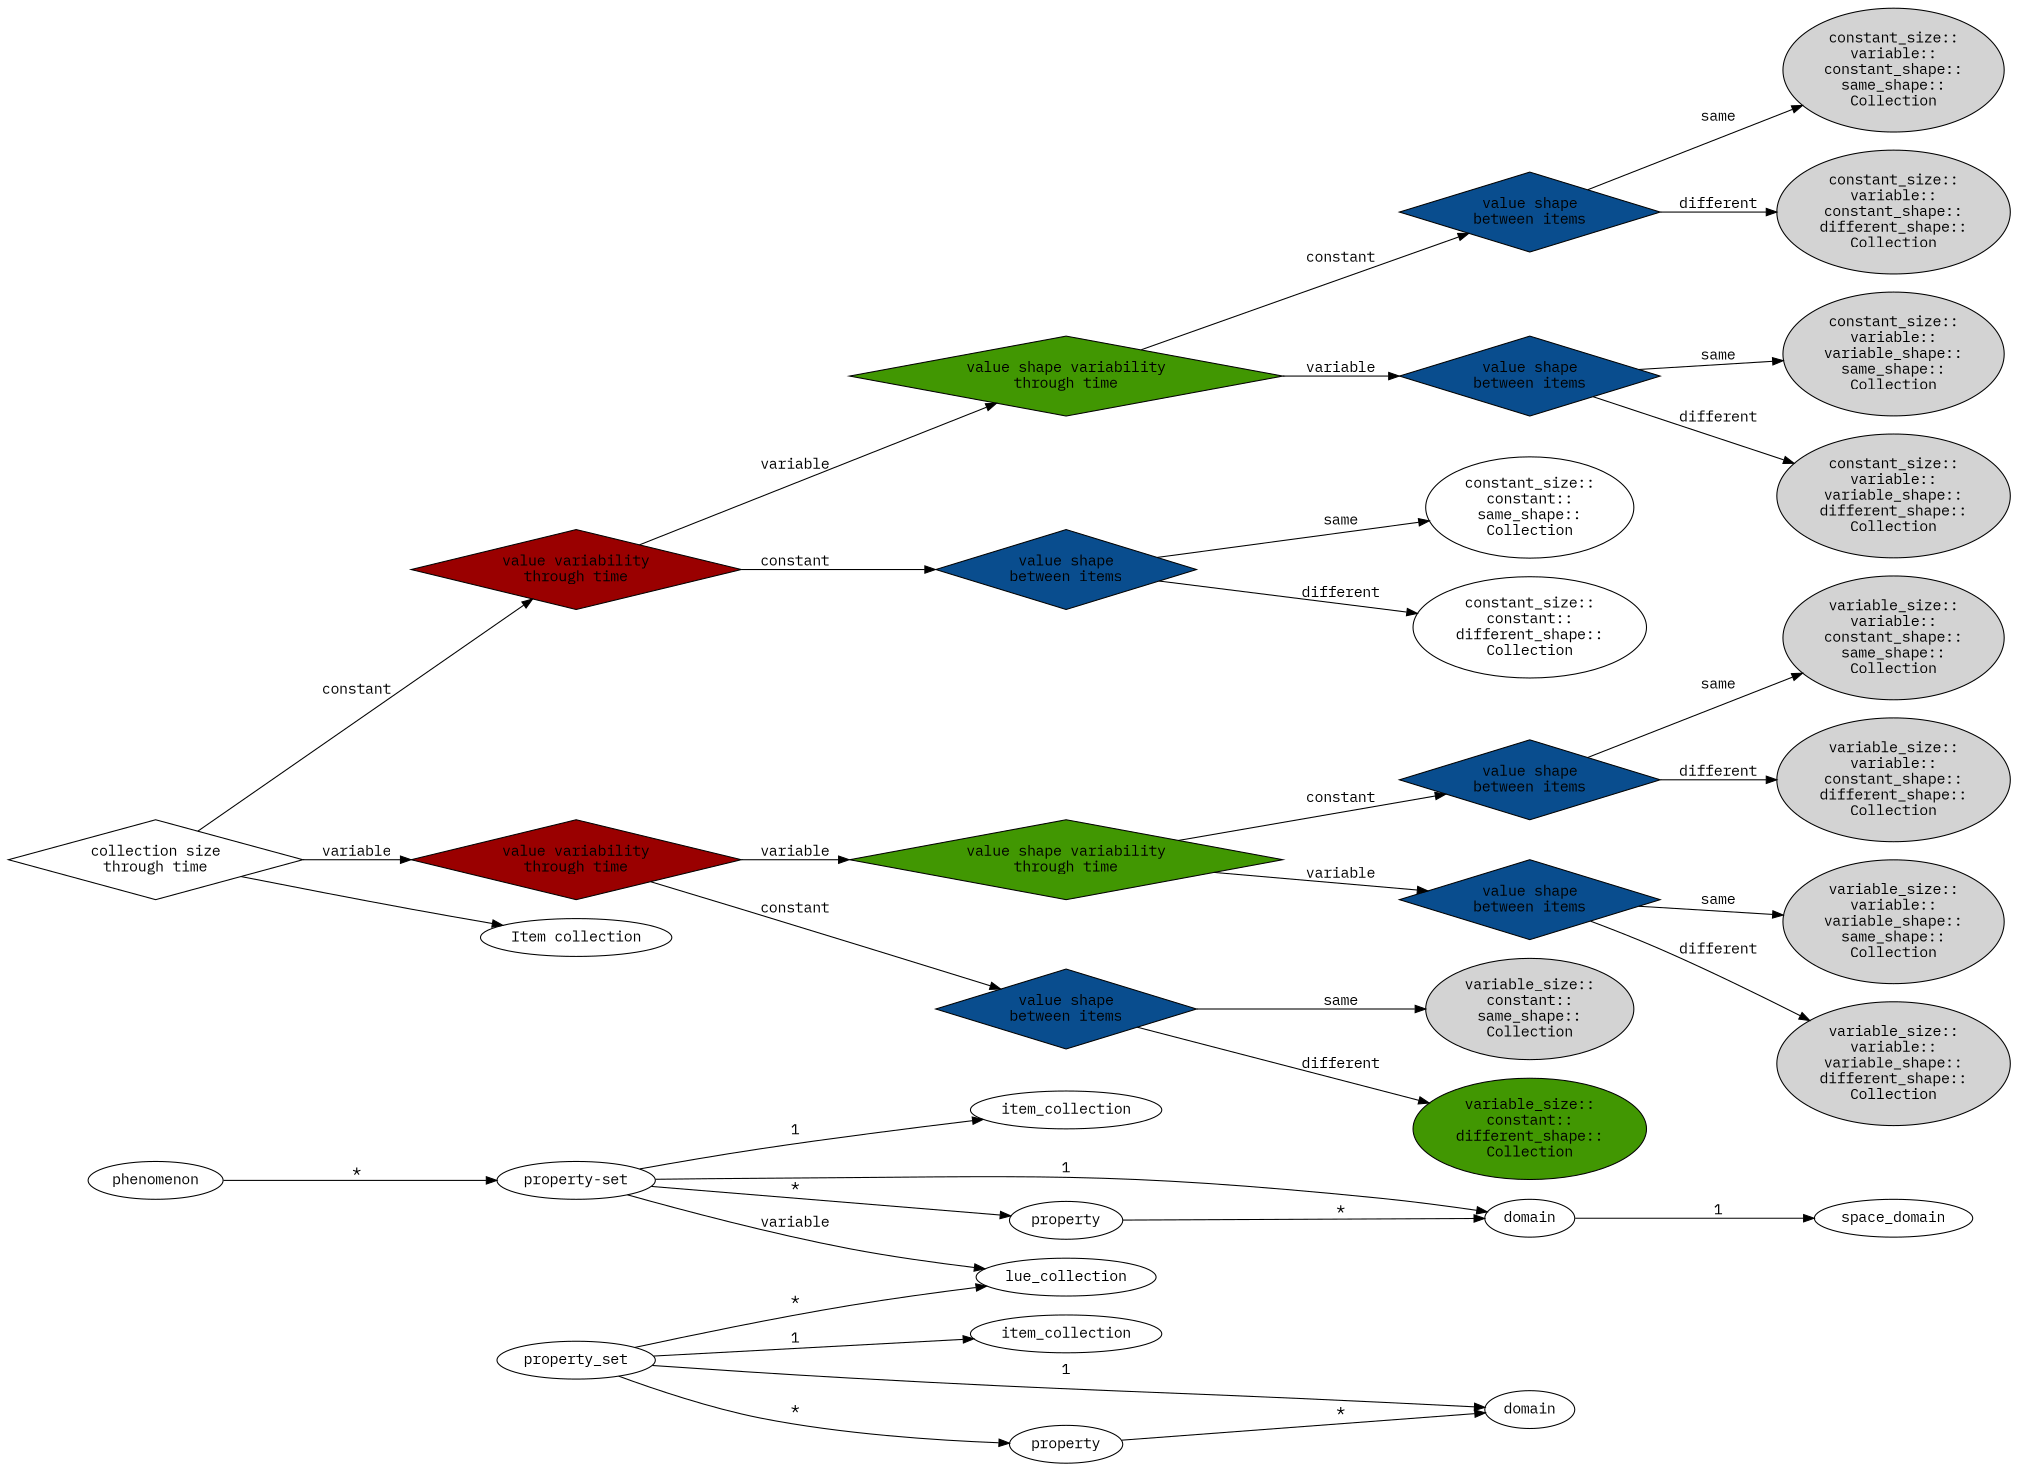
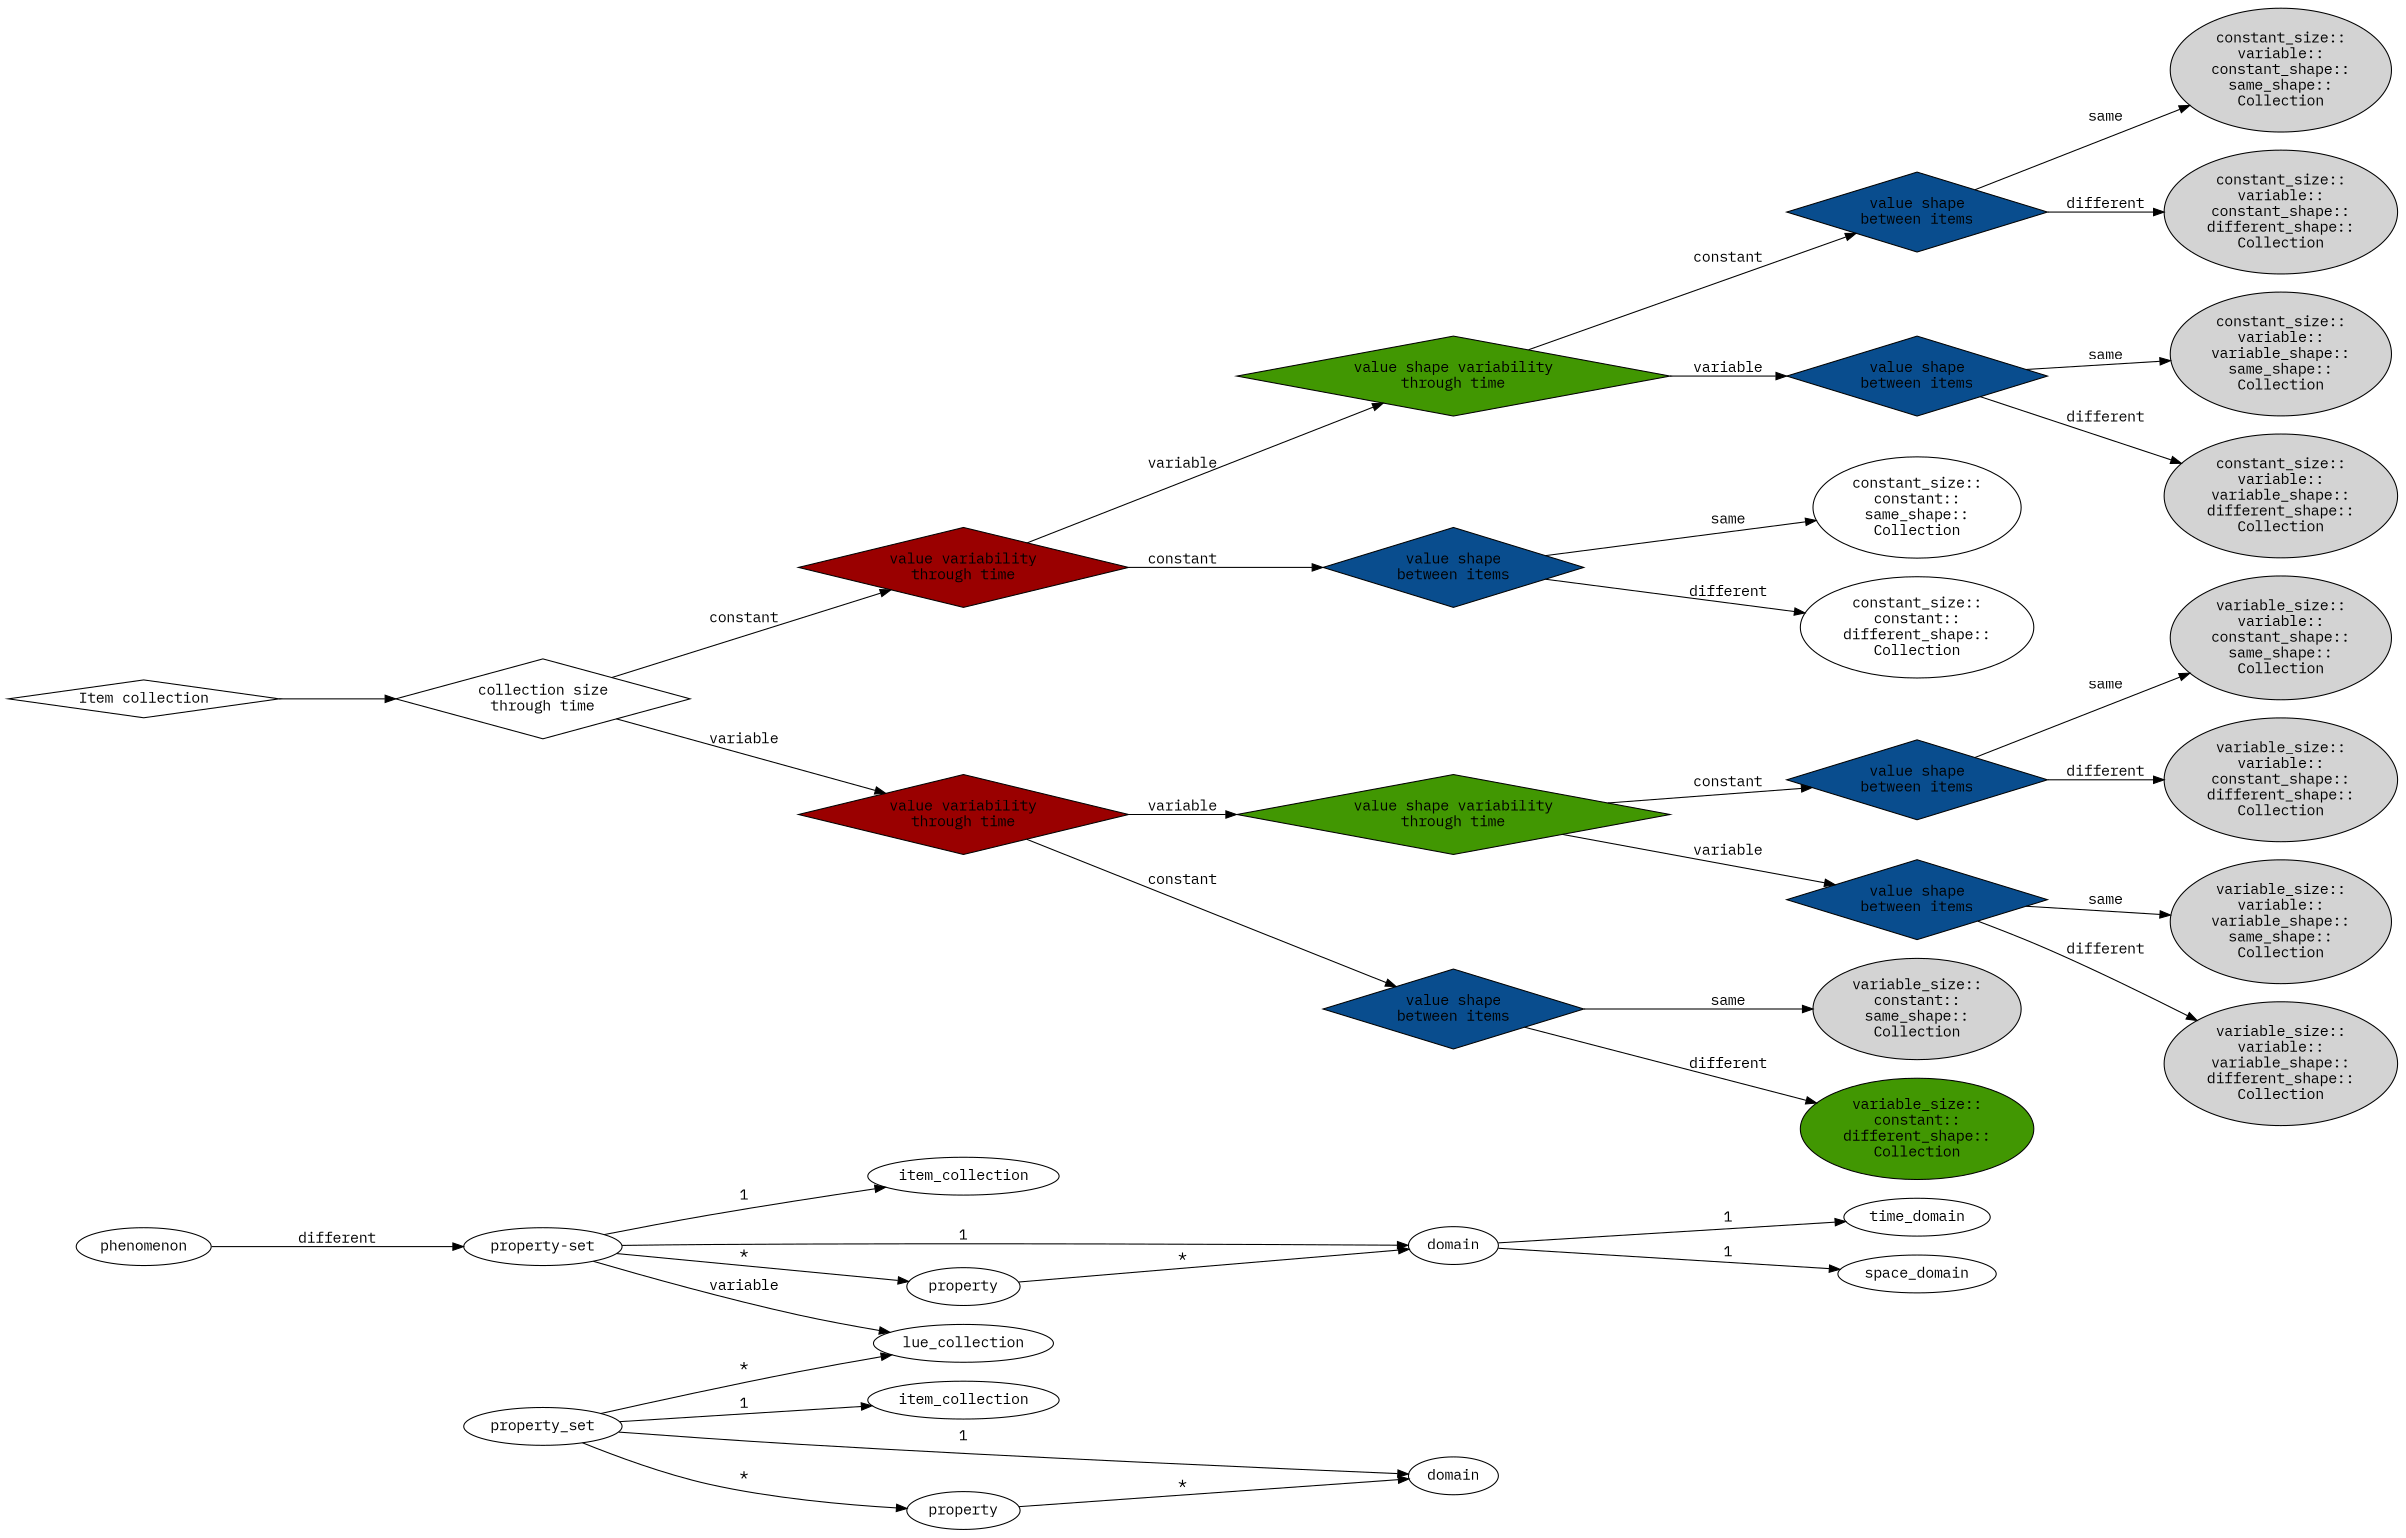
edge "collection size through time" -> "Item collection": reversed
node "Item collection": shape ellipse -> diamond
edge "phenomenon" -> "property-set": label "*" -> "different"
node "time_domain": added
